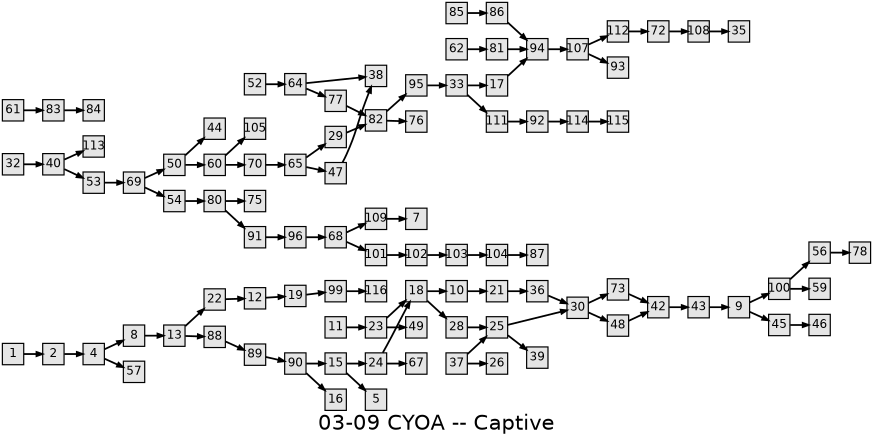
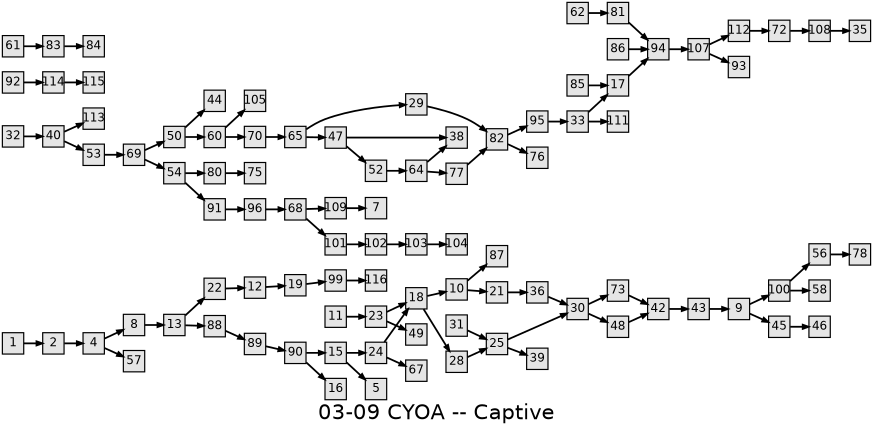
edge "85" -> "86": now "85" -> "17"
edge "111" -> "92": removed
edge "47" -> "52": added
edge "80" -> "91": now "54" -> "91"
edge "104" -> "87": now "10" -> "87"
node "59": label "59" -> "58"
node "37": label "37" -> "31"
node "26": removed
